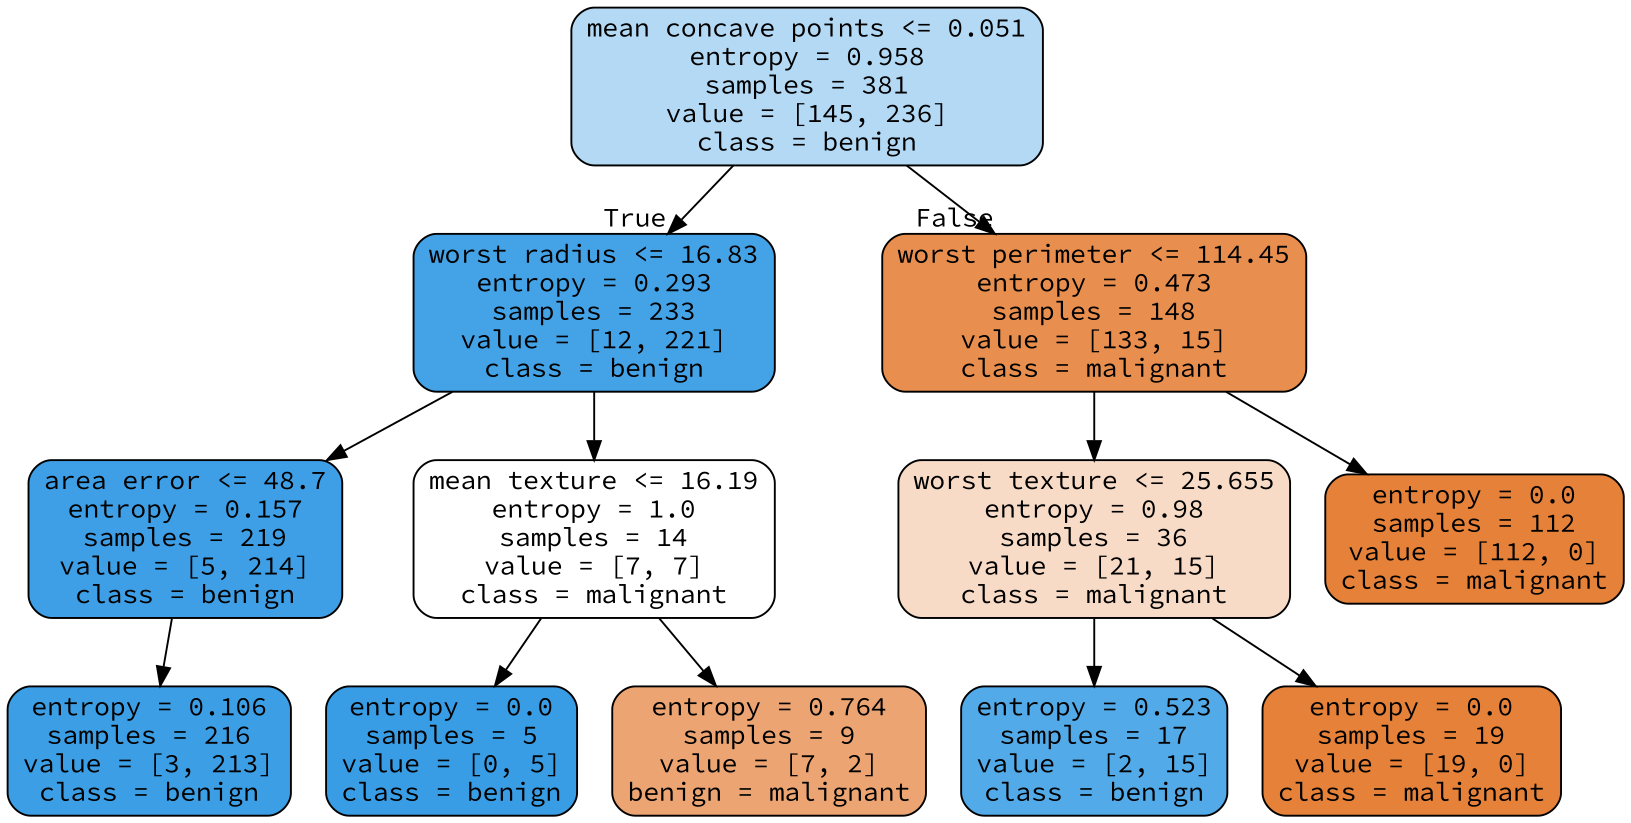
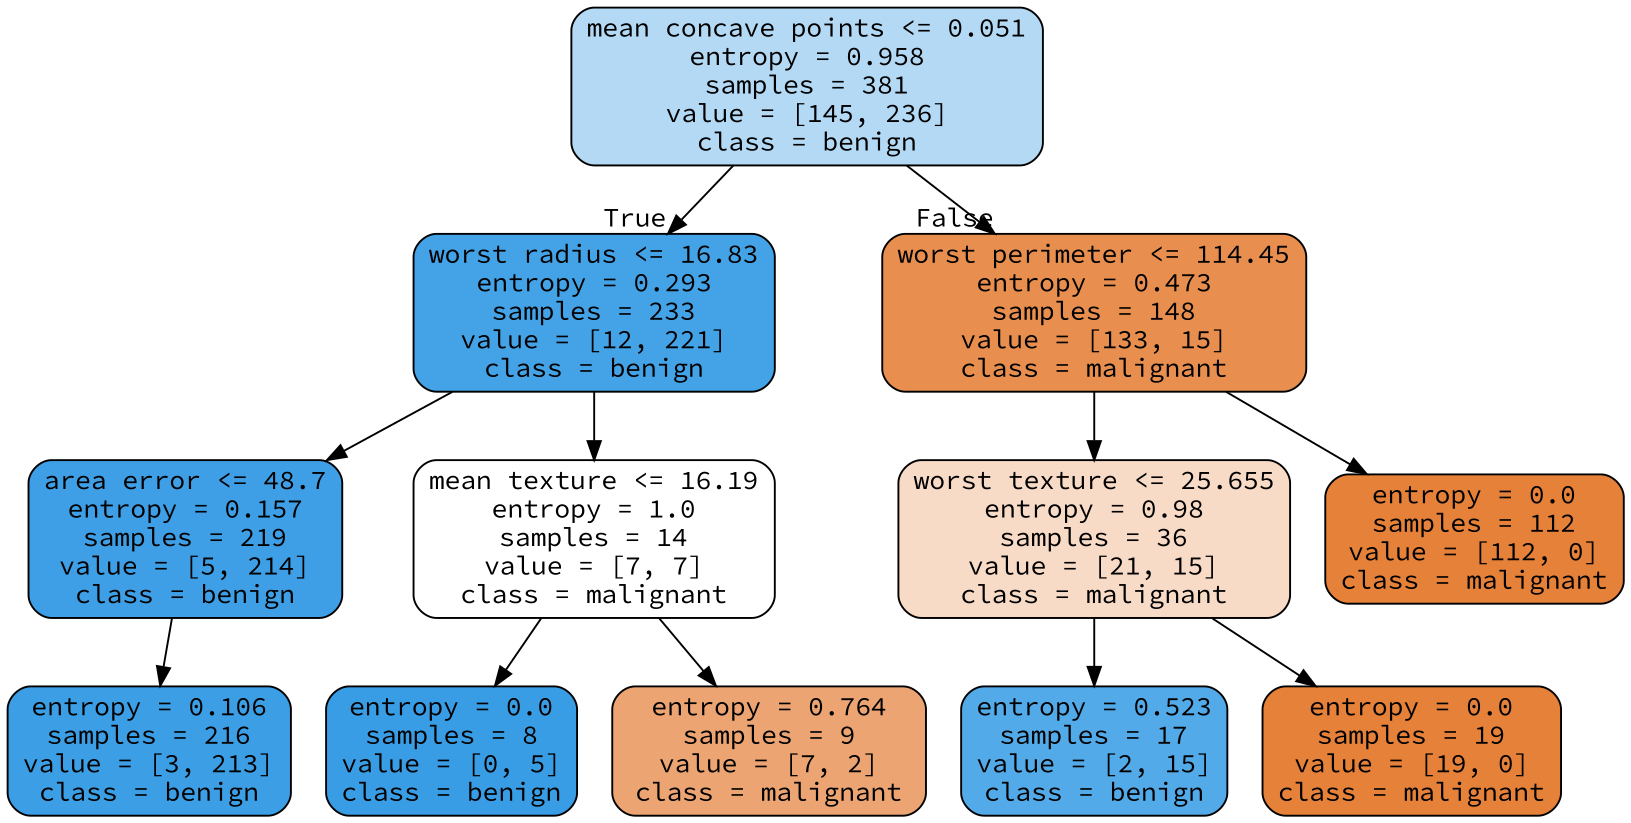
node "entropy = 0.0 samples = 5 value = [0, 5] class = benign": label "entropy = 0.0 samples = 5 value = [0, 5] class = benign" -> "entropy = 0.0 samples = 8 value = [0, 5] class = benign"
node "entropy = 0.764 samples = 9 value = [7, 2] benign = malignant": label "entropy = 0.764 samples = 9 value = [7, 2] benign = malignant" -> "entropy = 0.764 samples = 9 value = [7, 2] class = malignant"
